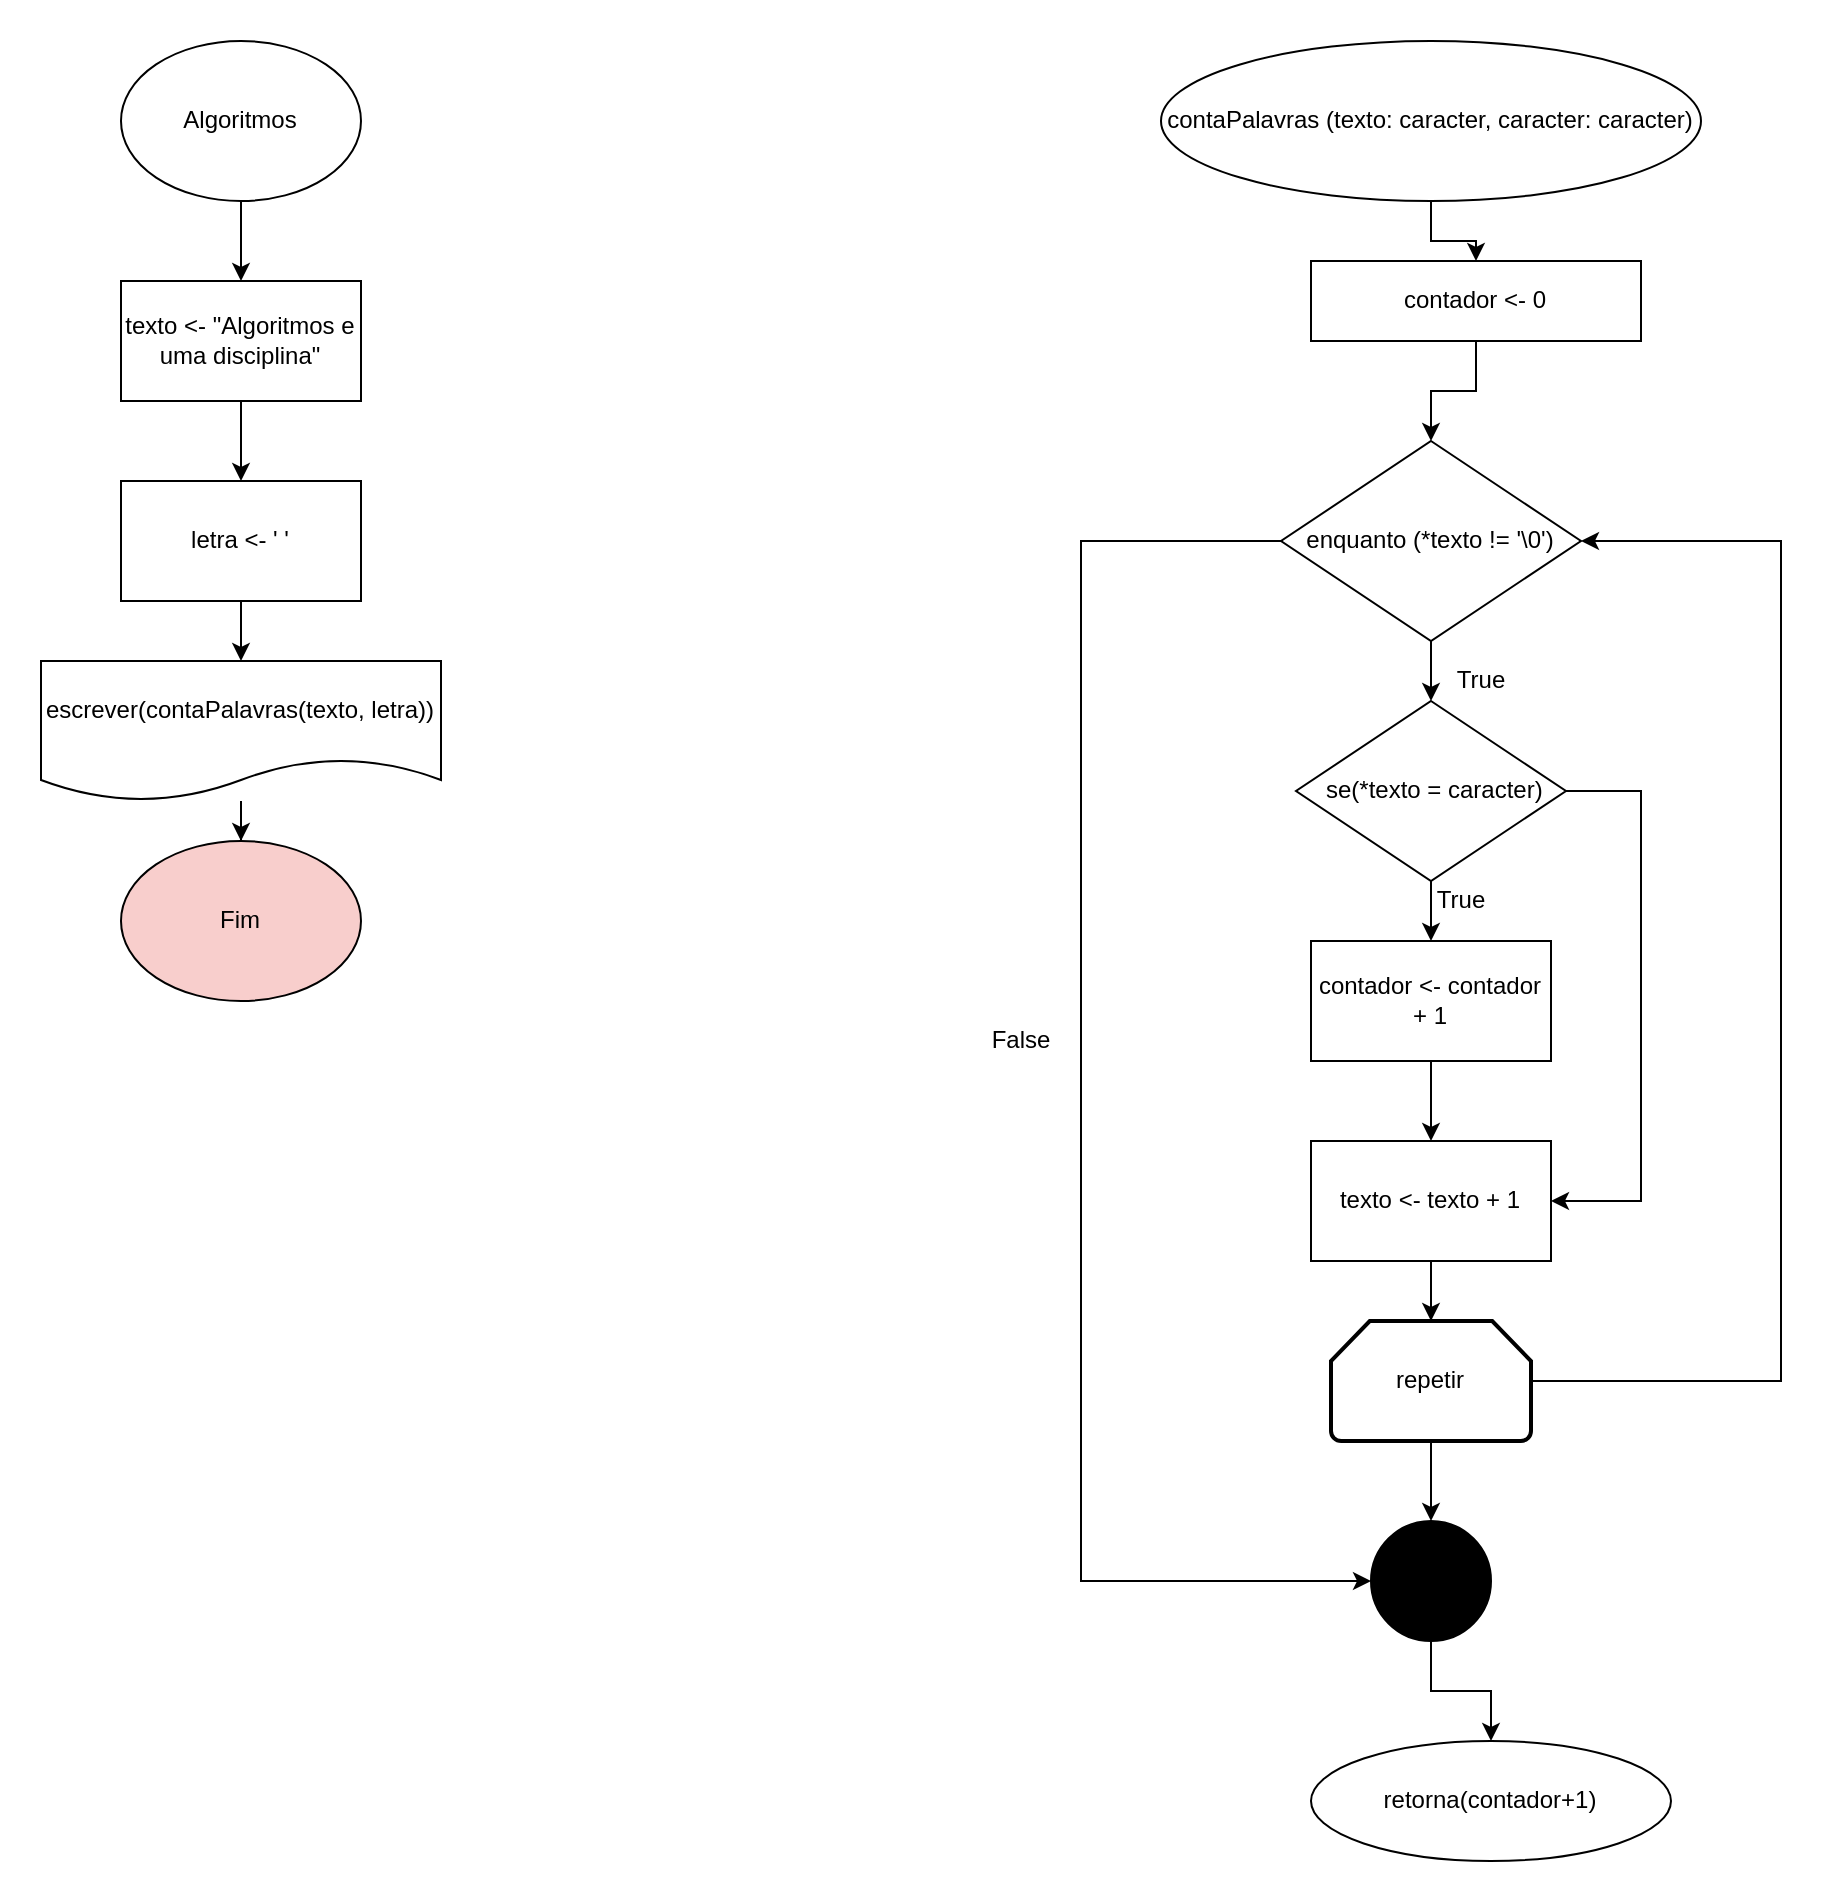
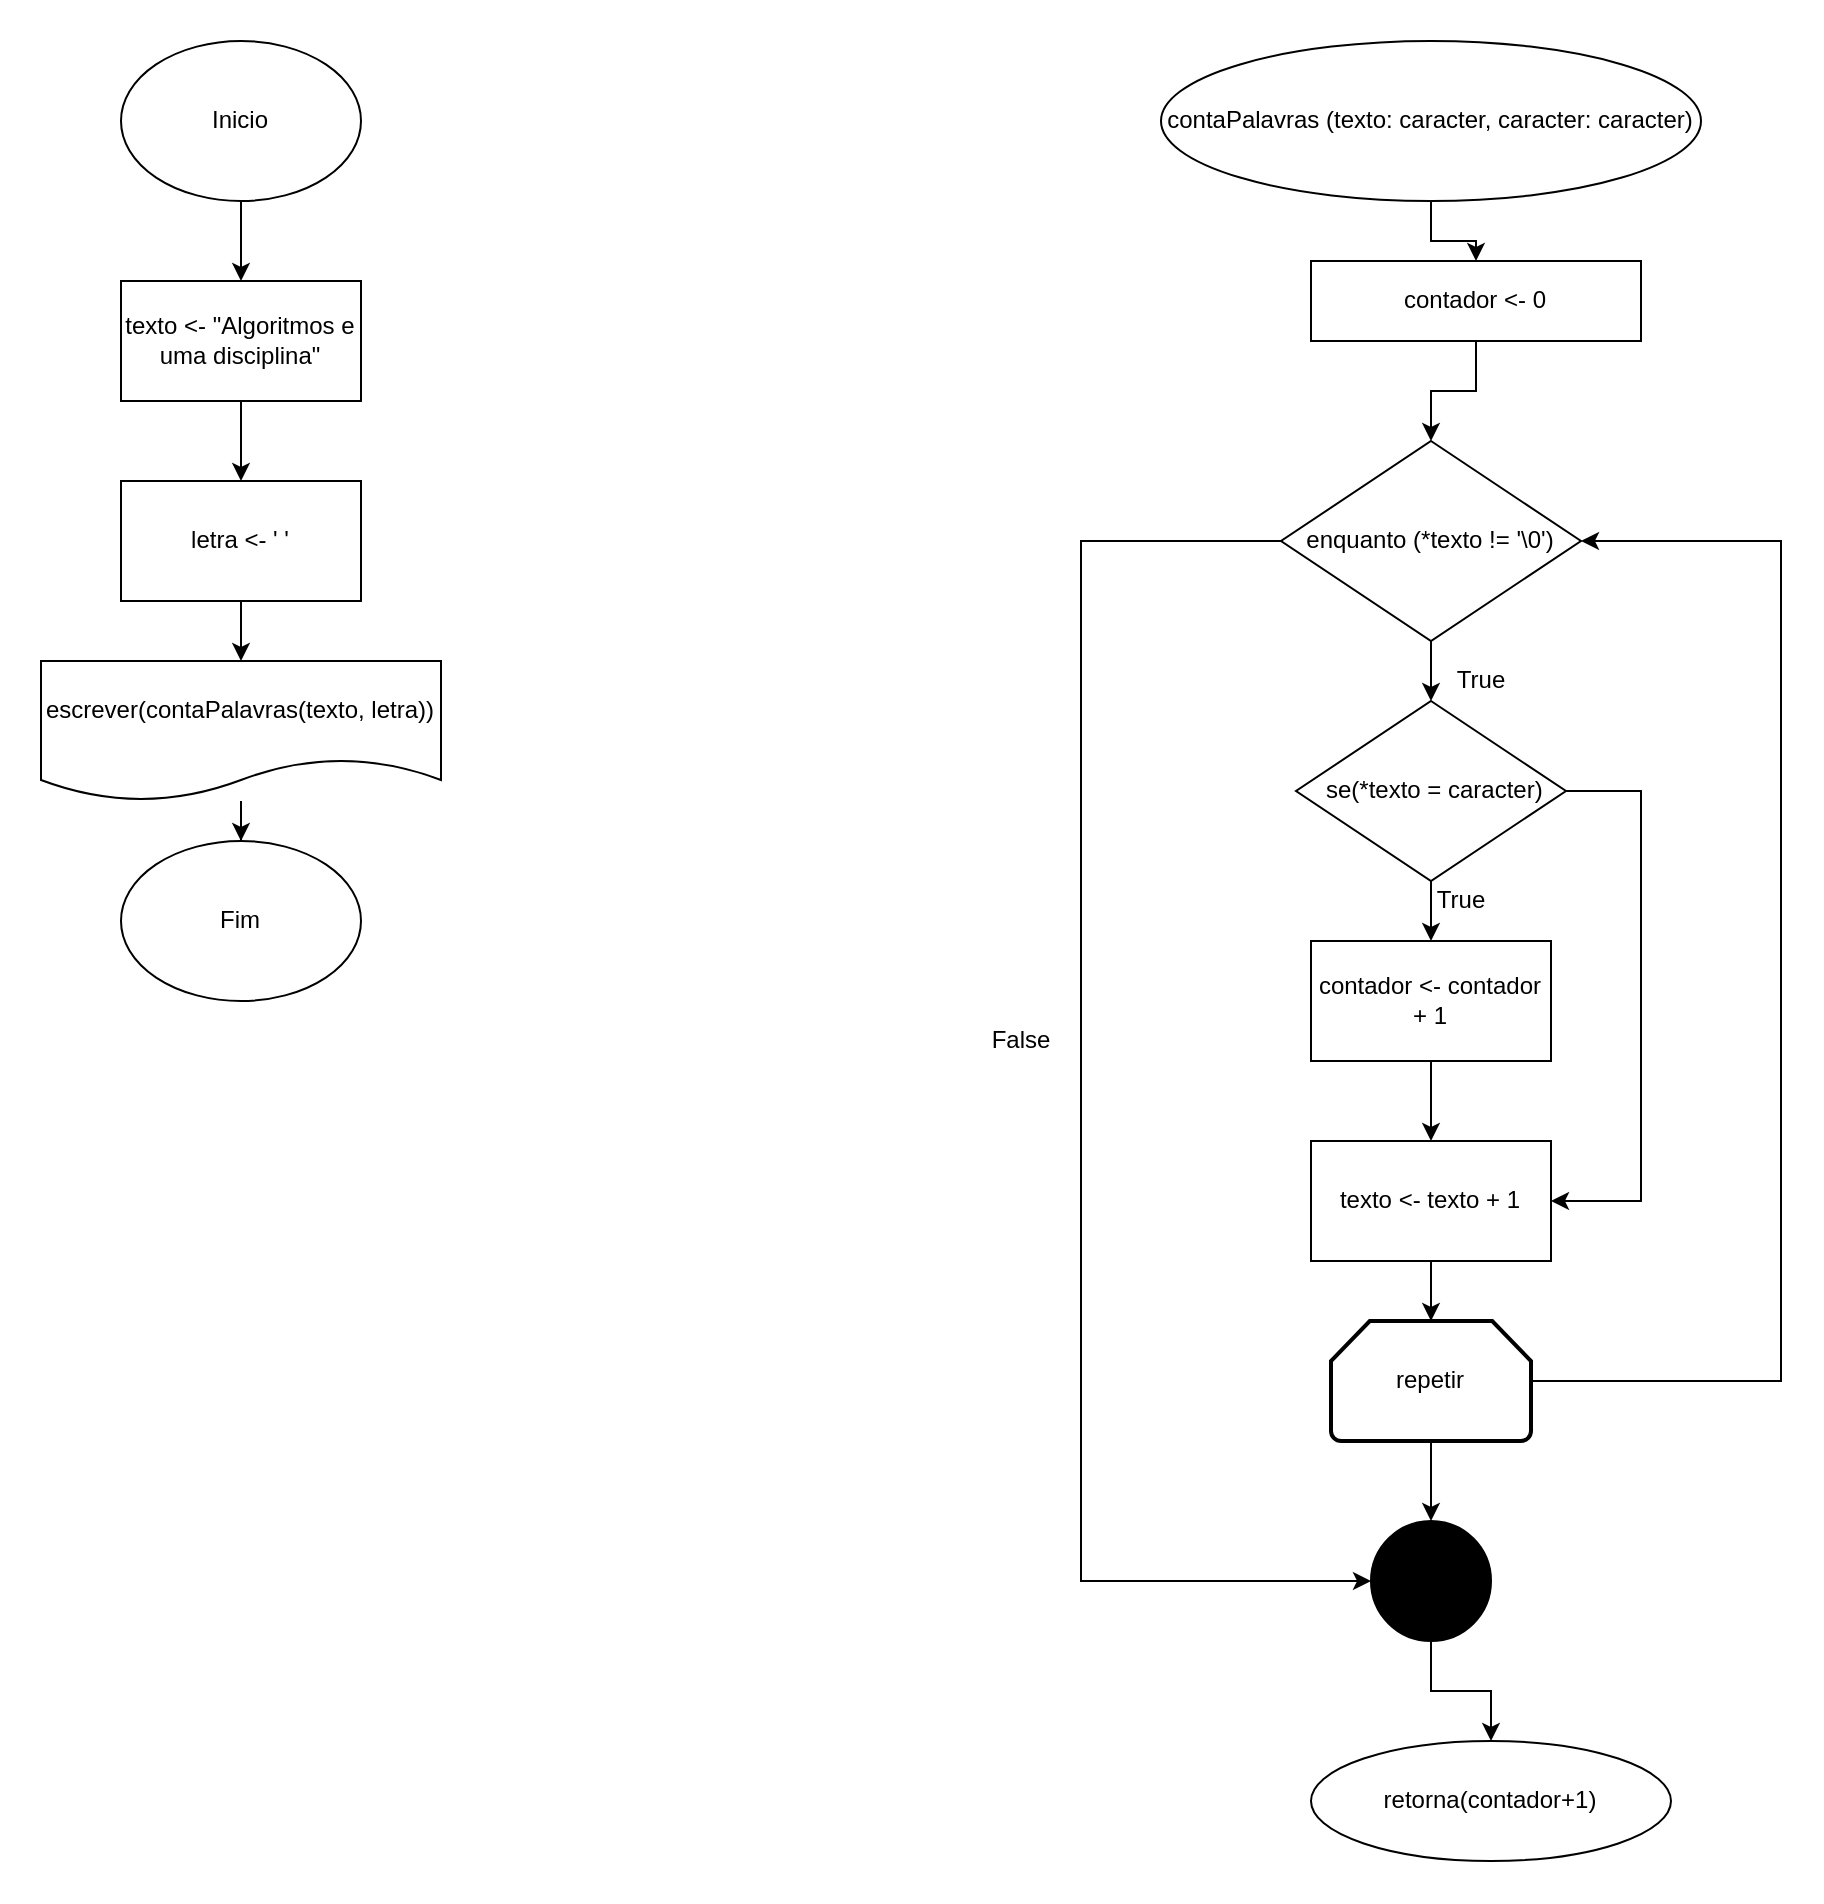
node "Algoritmos": label "Algoritmos" -> "Inicio"
node "Fim": fillcolor #f8cecc -> #ffffff
